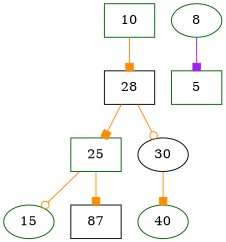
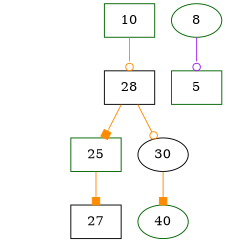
edge "10" -> "28": arrowhead box -> odot
edge "8" -> "5": arrowhead box -> odot
node "15": removed
node "87": label "87" -> "27"
